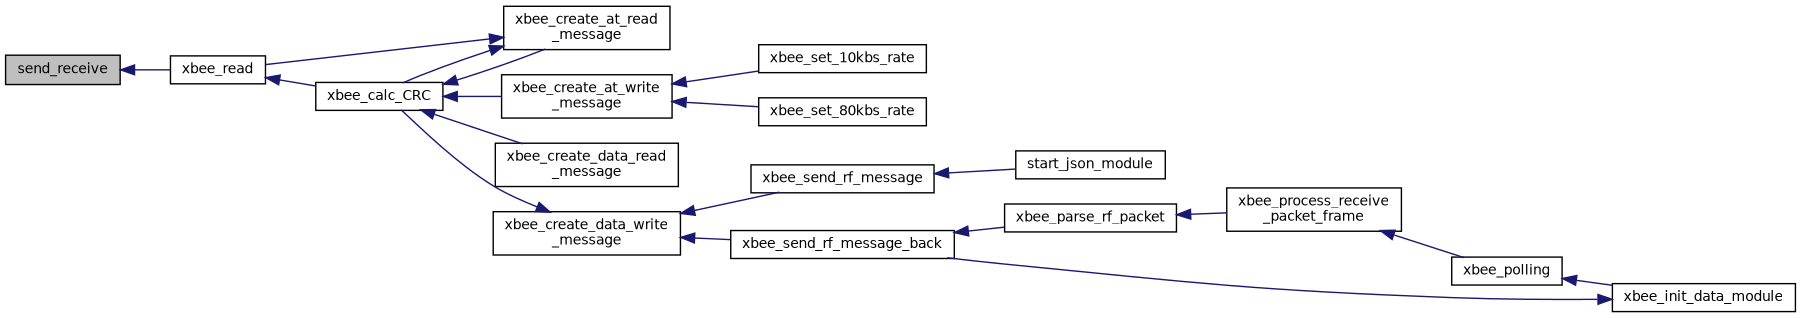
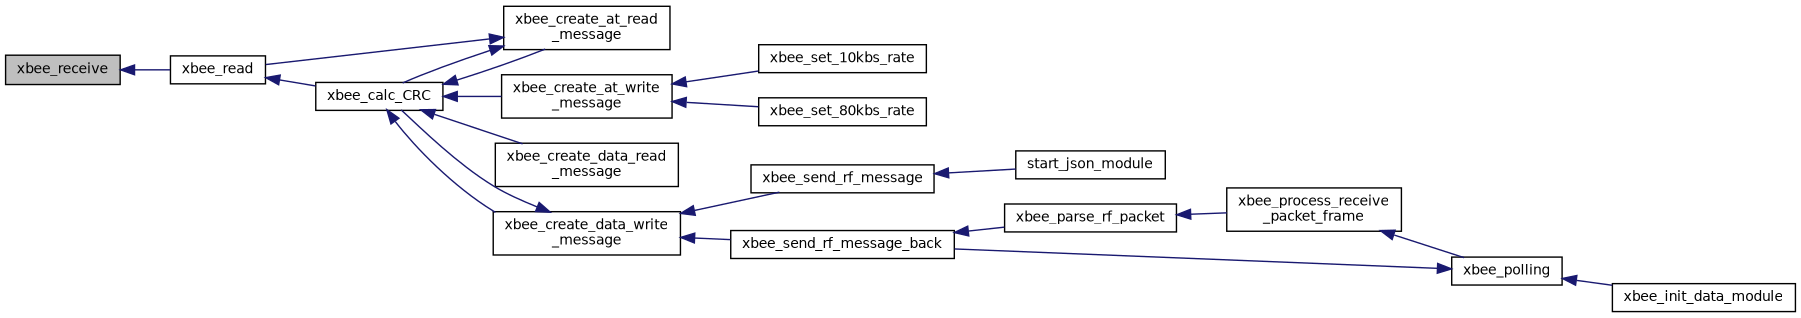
node "send_receive": label "send_receive" -> "xbee_receive"
edge "xbee_create_data_write _message" -> "xbee_calc_CRC": added
edge "xbee_send_rf_message_back" -> "xbee_init_data_module": now "xbee_send_rf_message_back" -> "xbee_polling"
